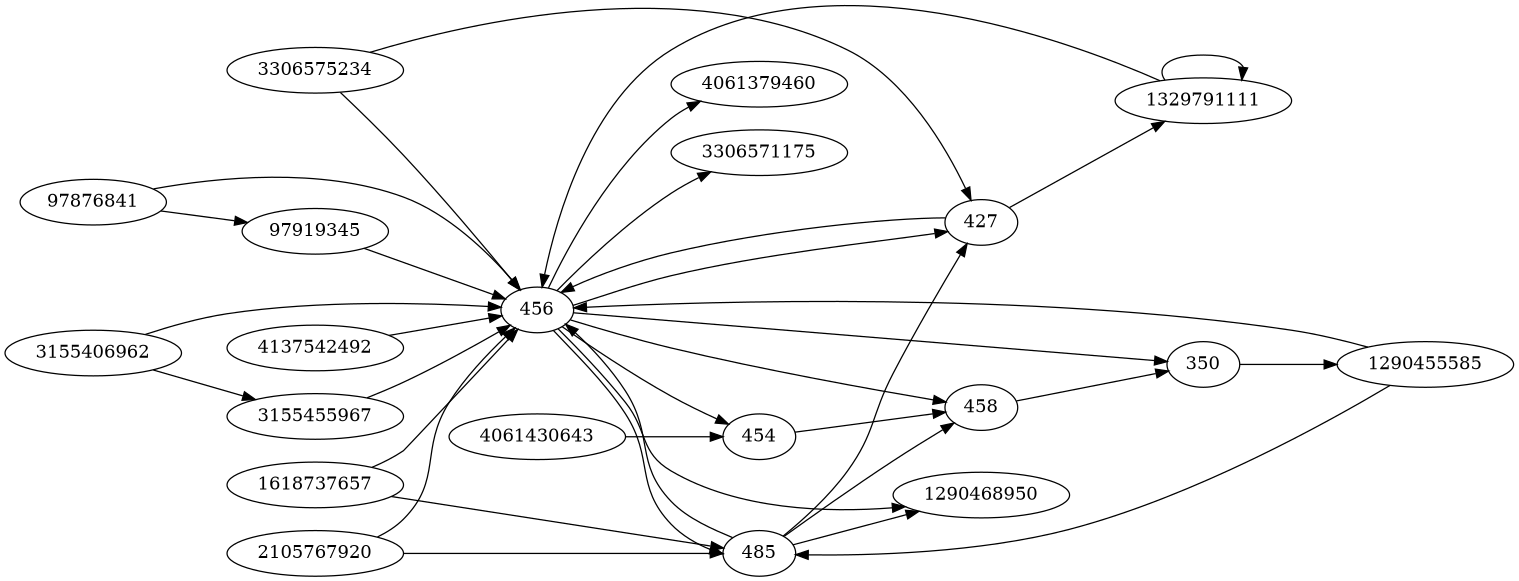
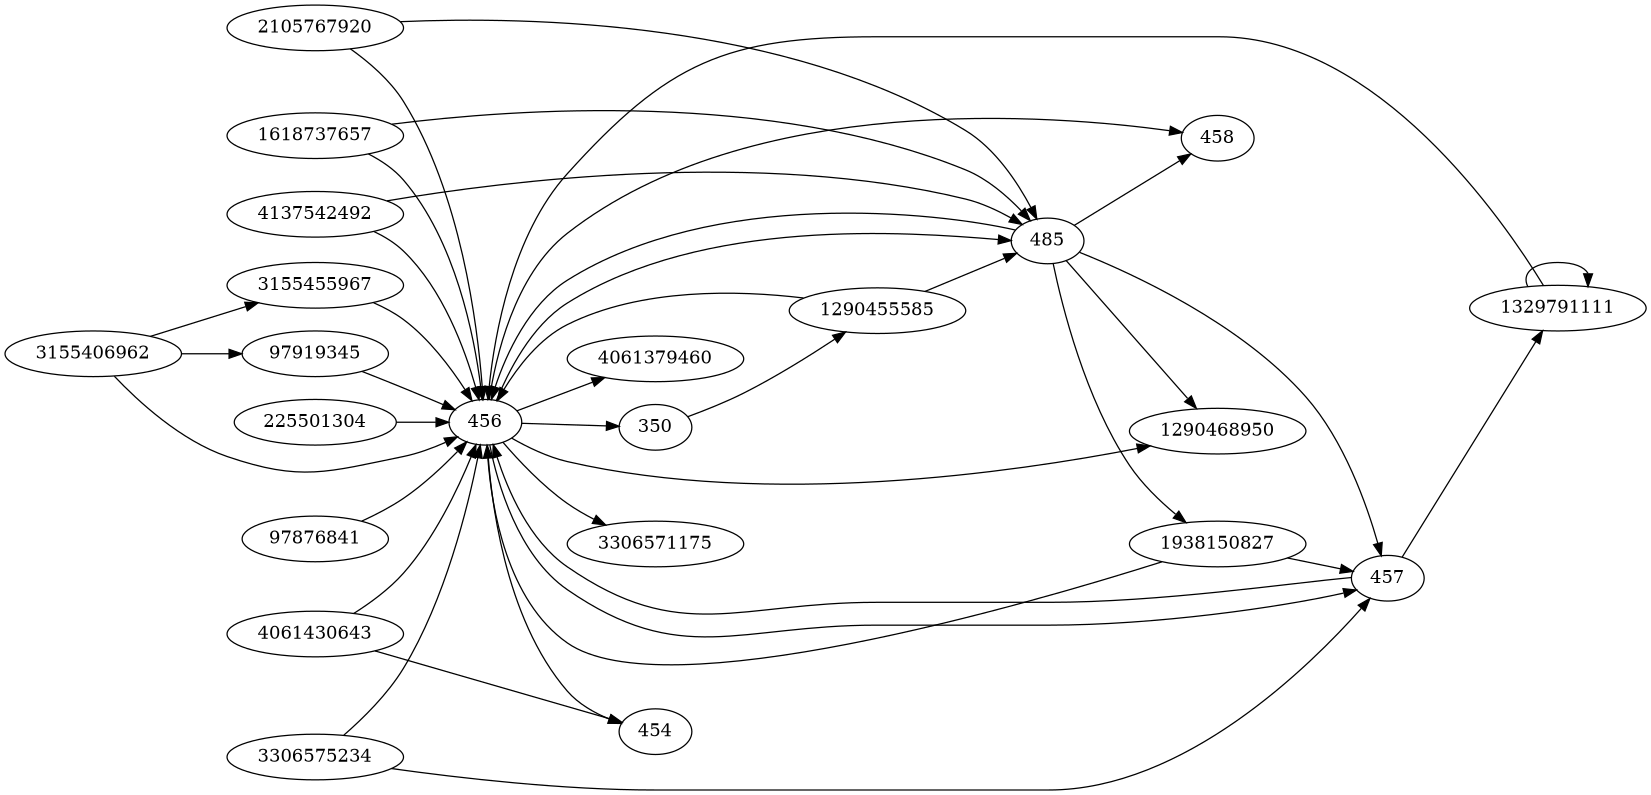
edge "4137542492" -> "485": added
edge "97876841" -> "97919345": now "3155406962" -> "97919345"
node "427": label "427" -> "457"
edge "458" -> "350": removed
node "225501304": added
edge "454" -> "458": removed
node "1938150827": added
edge "4061430643" -> "456": added
